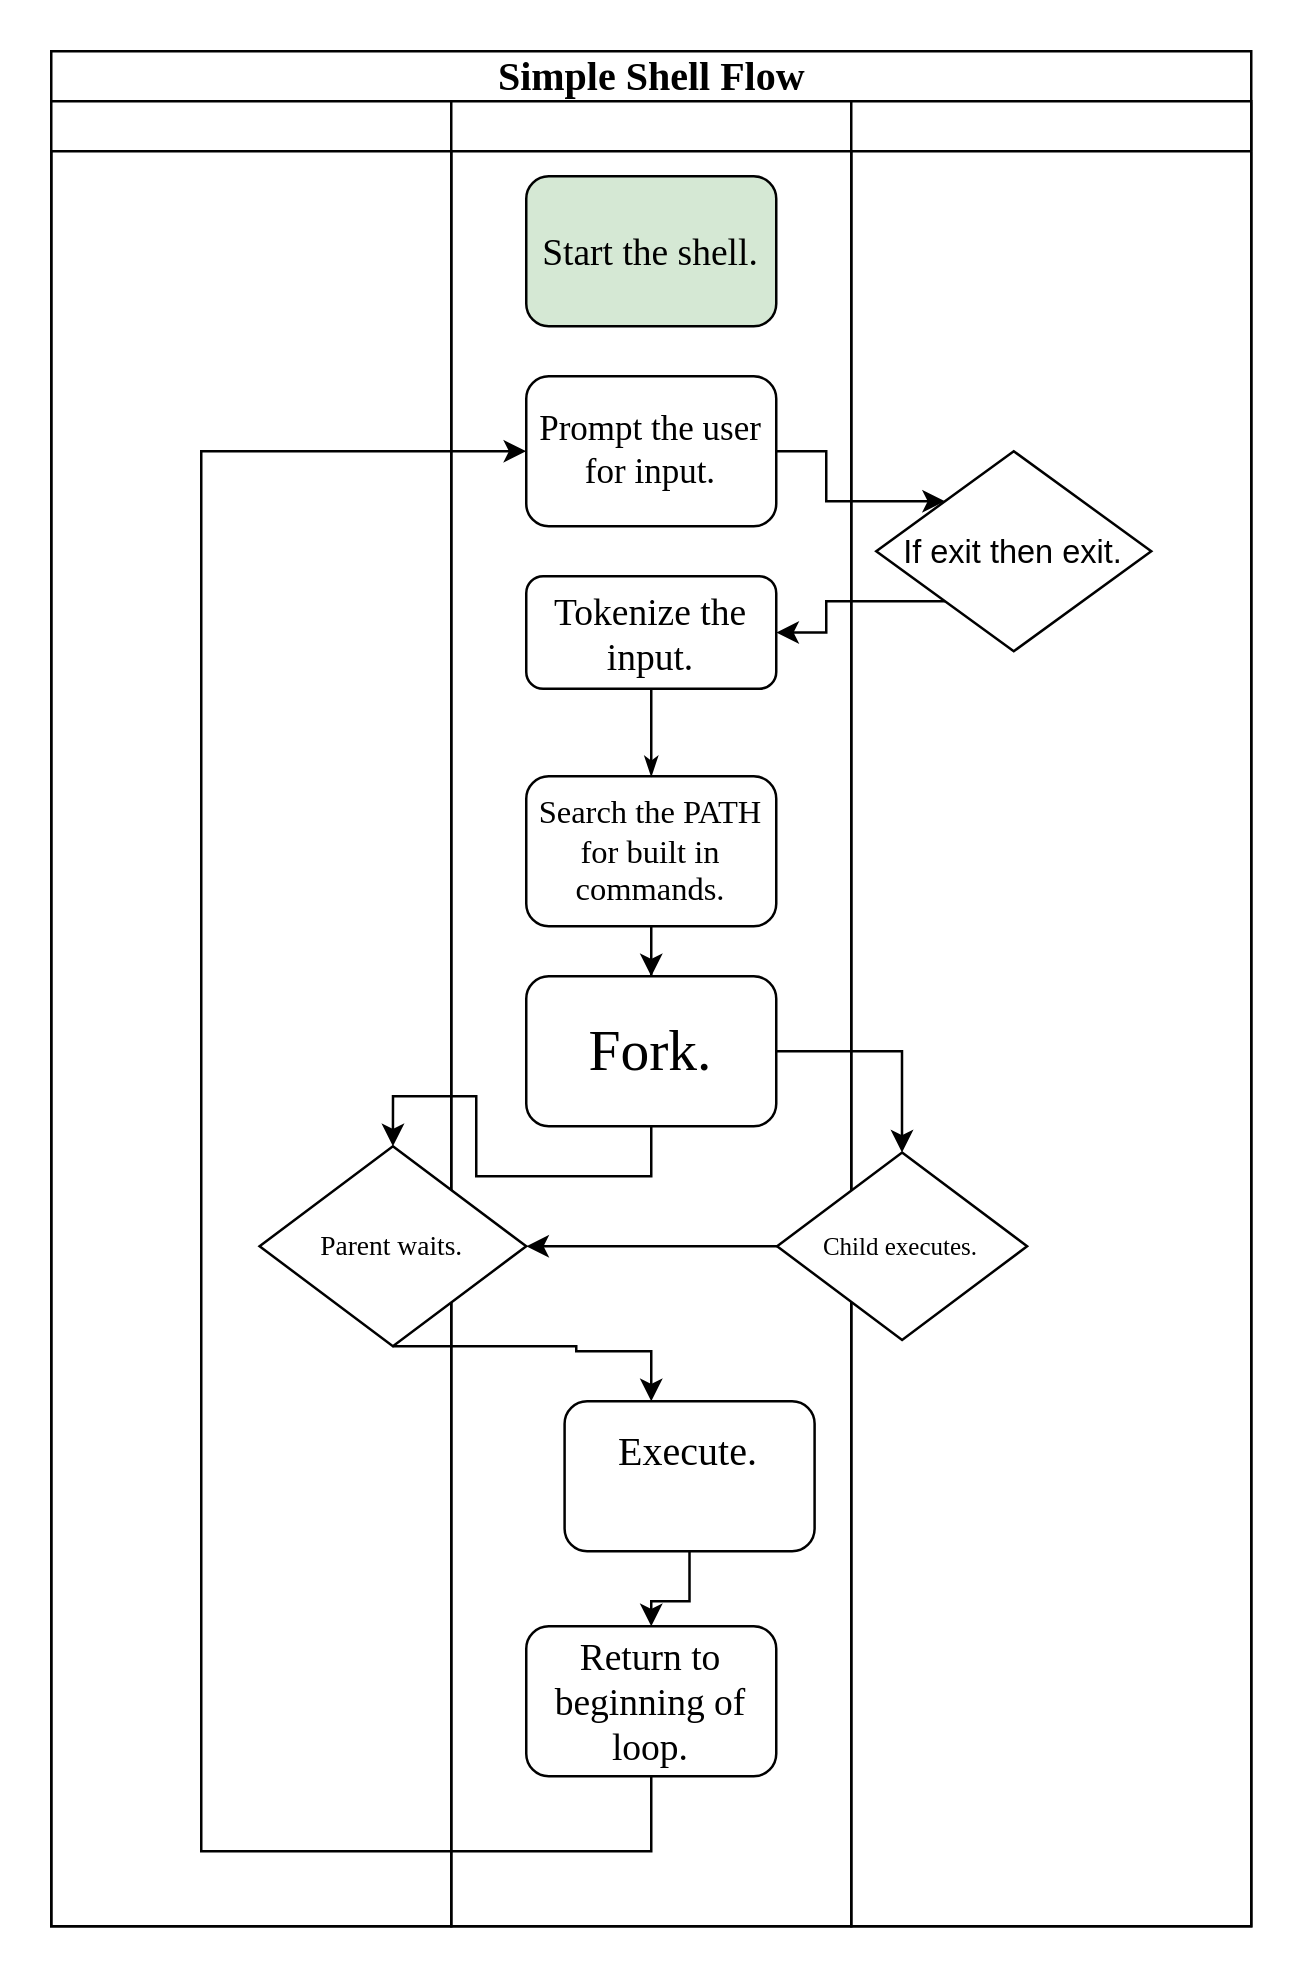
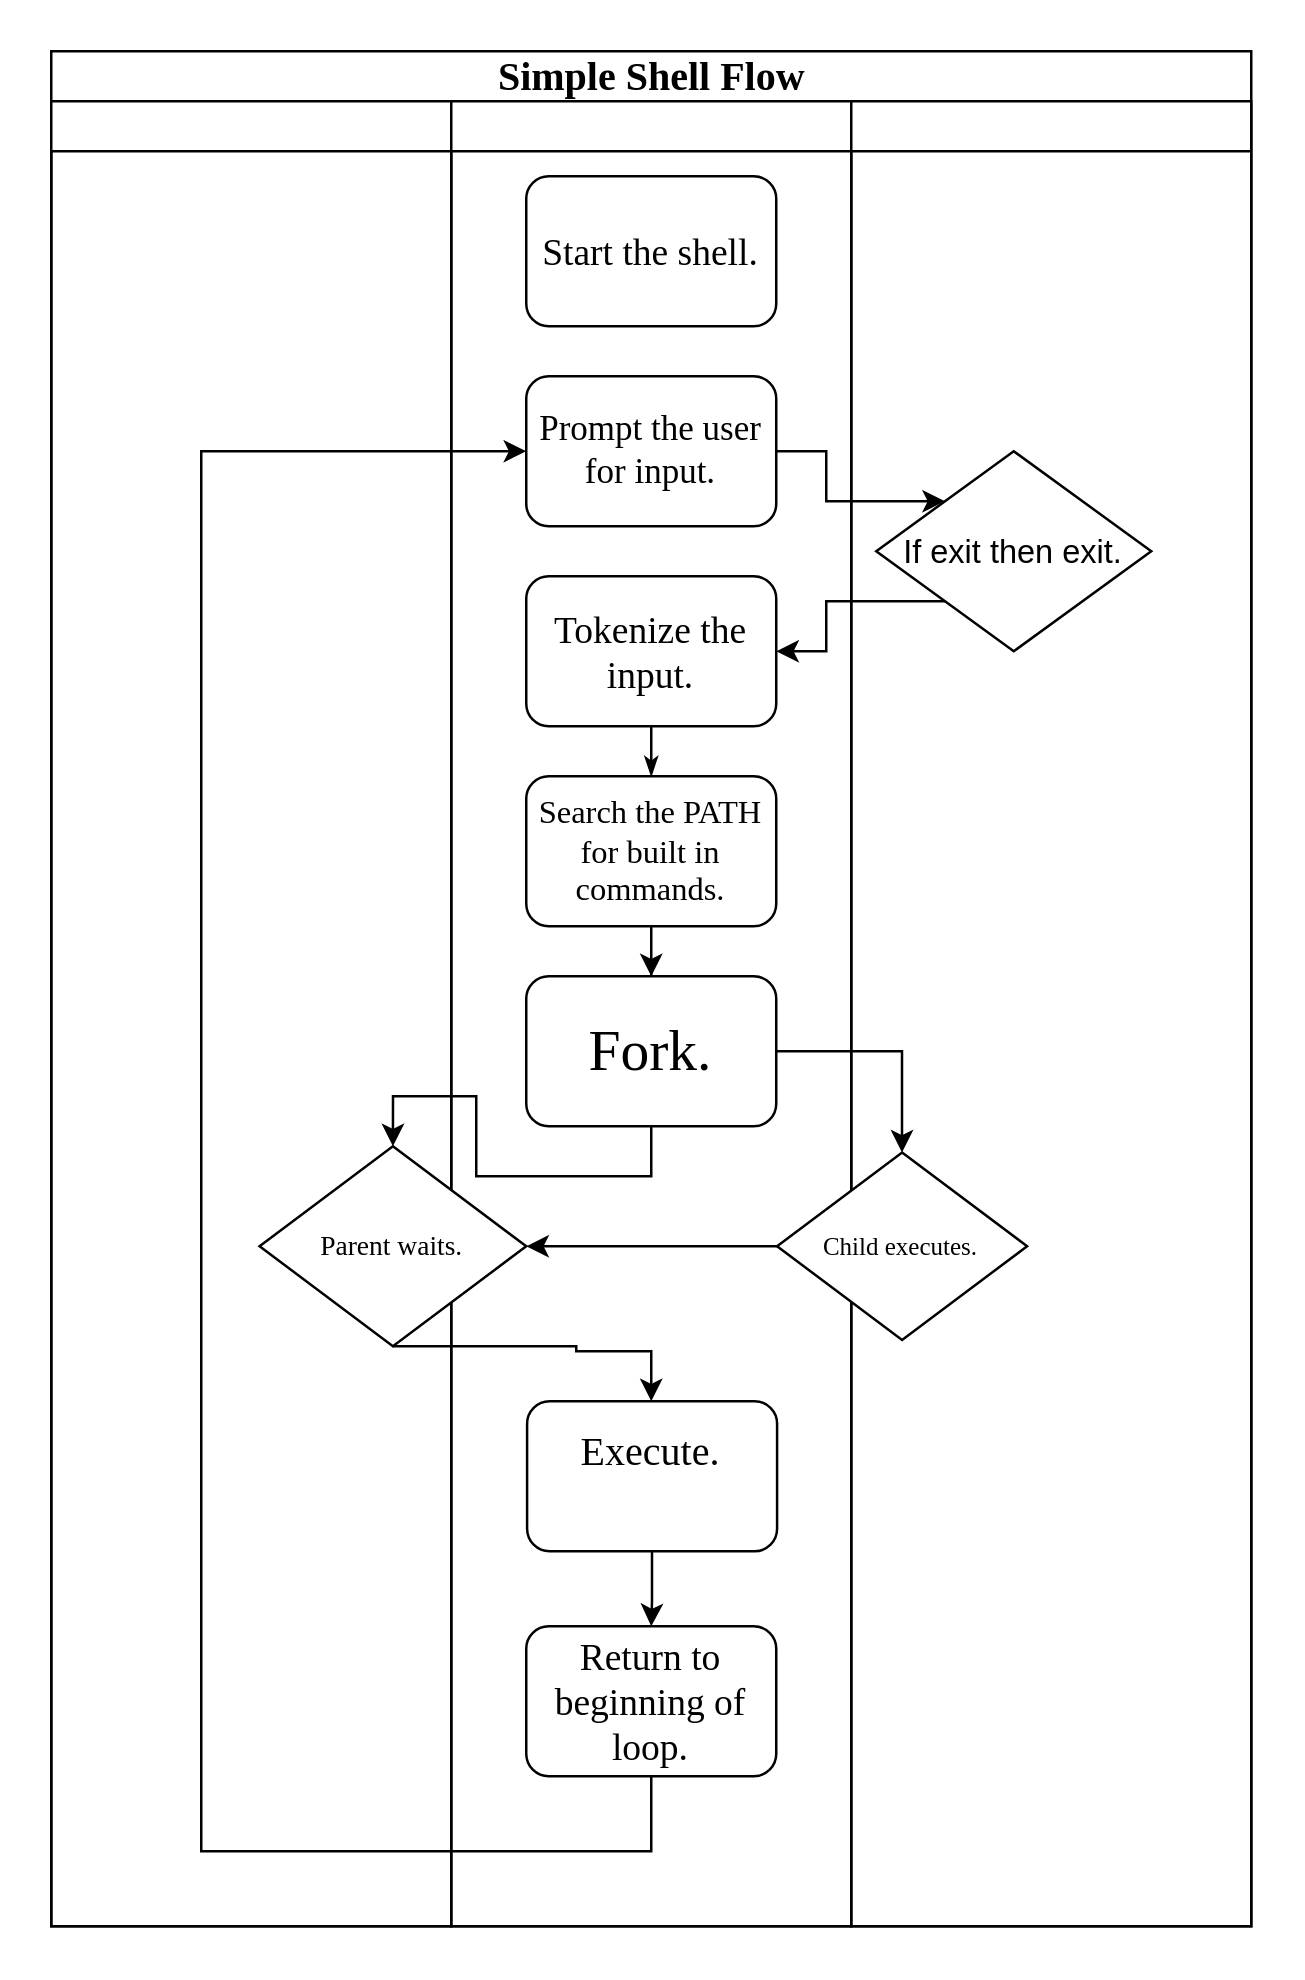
node "Start the shell.": fillcolor #d5e8d4 -> #ffffff
node "Tokenize the input.": size 250x113 -> 250x150
node "Execute.": moved (690, 1476) -> (652, 1476)
